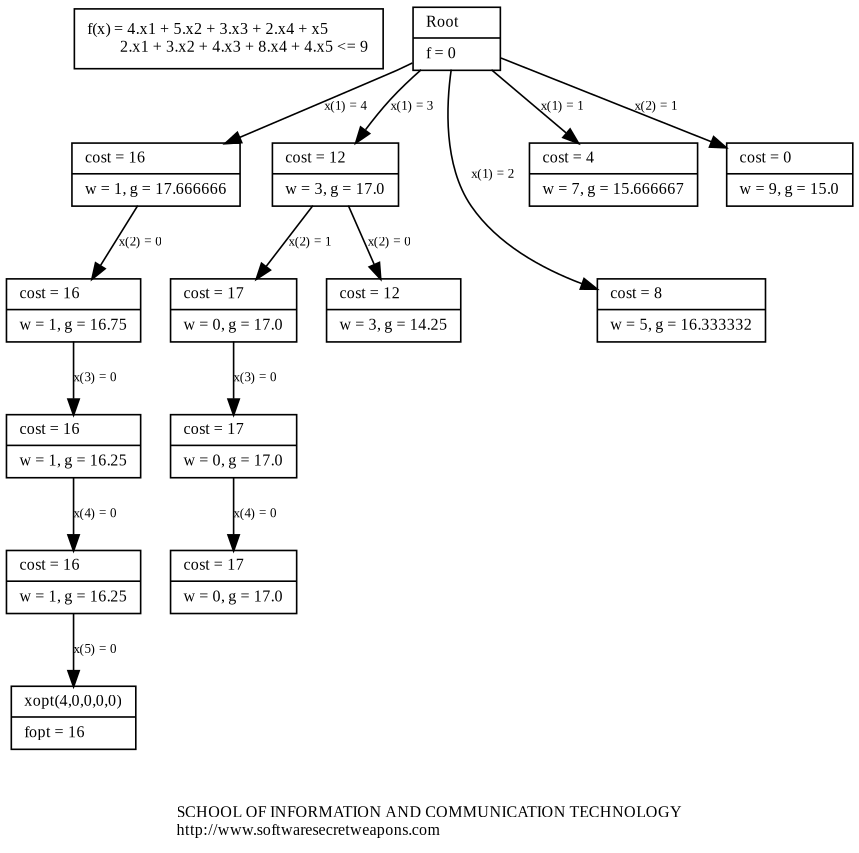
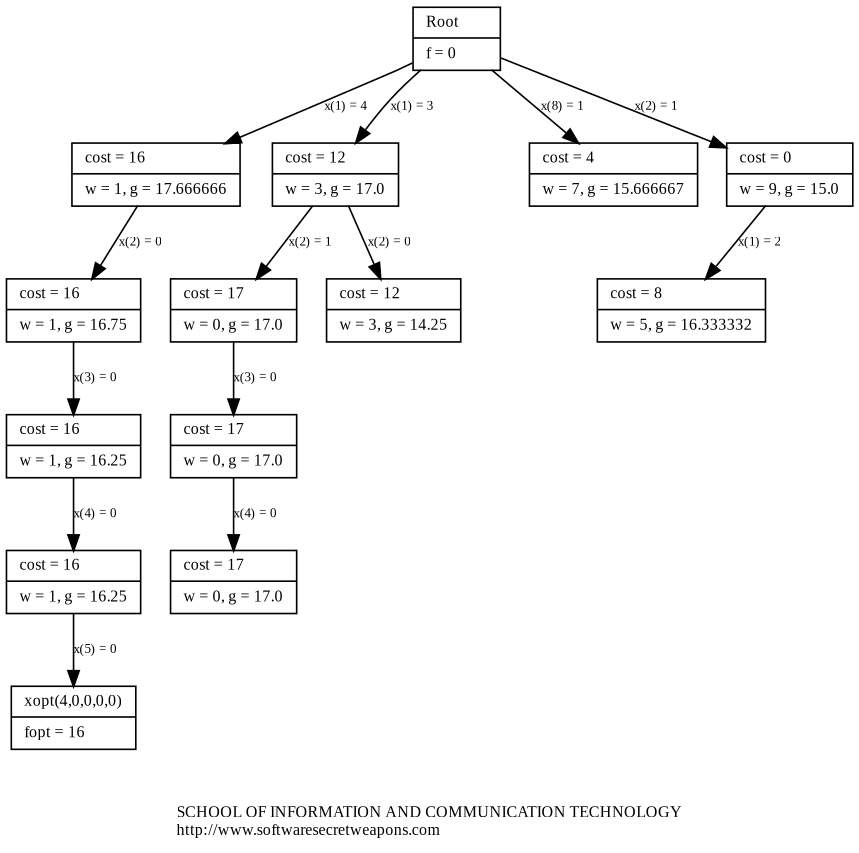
node "f(x) = 4.x1 + 5.x2 + 3.x3 + 2.x4 + x5": removed
edge "Root" -> "cost = 4": label "x(1) = 1" -> "x(8) = 1"
edge "Root" -> "cost = 8": now "cost = 0" -> "cost = 8"
